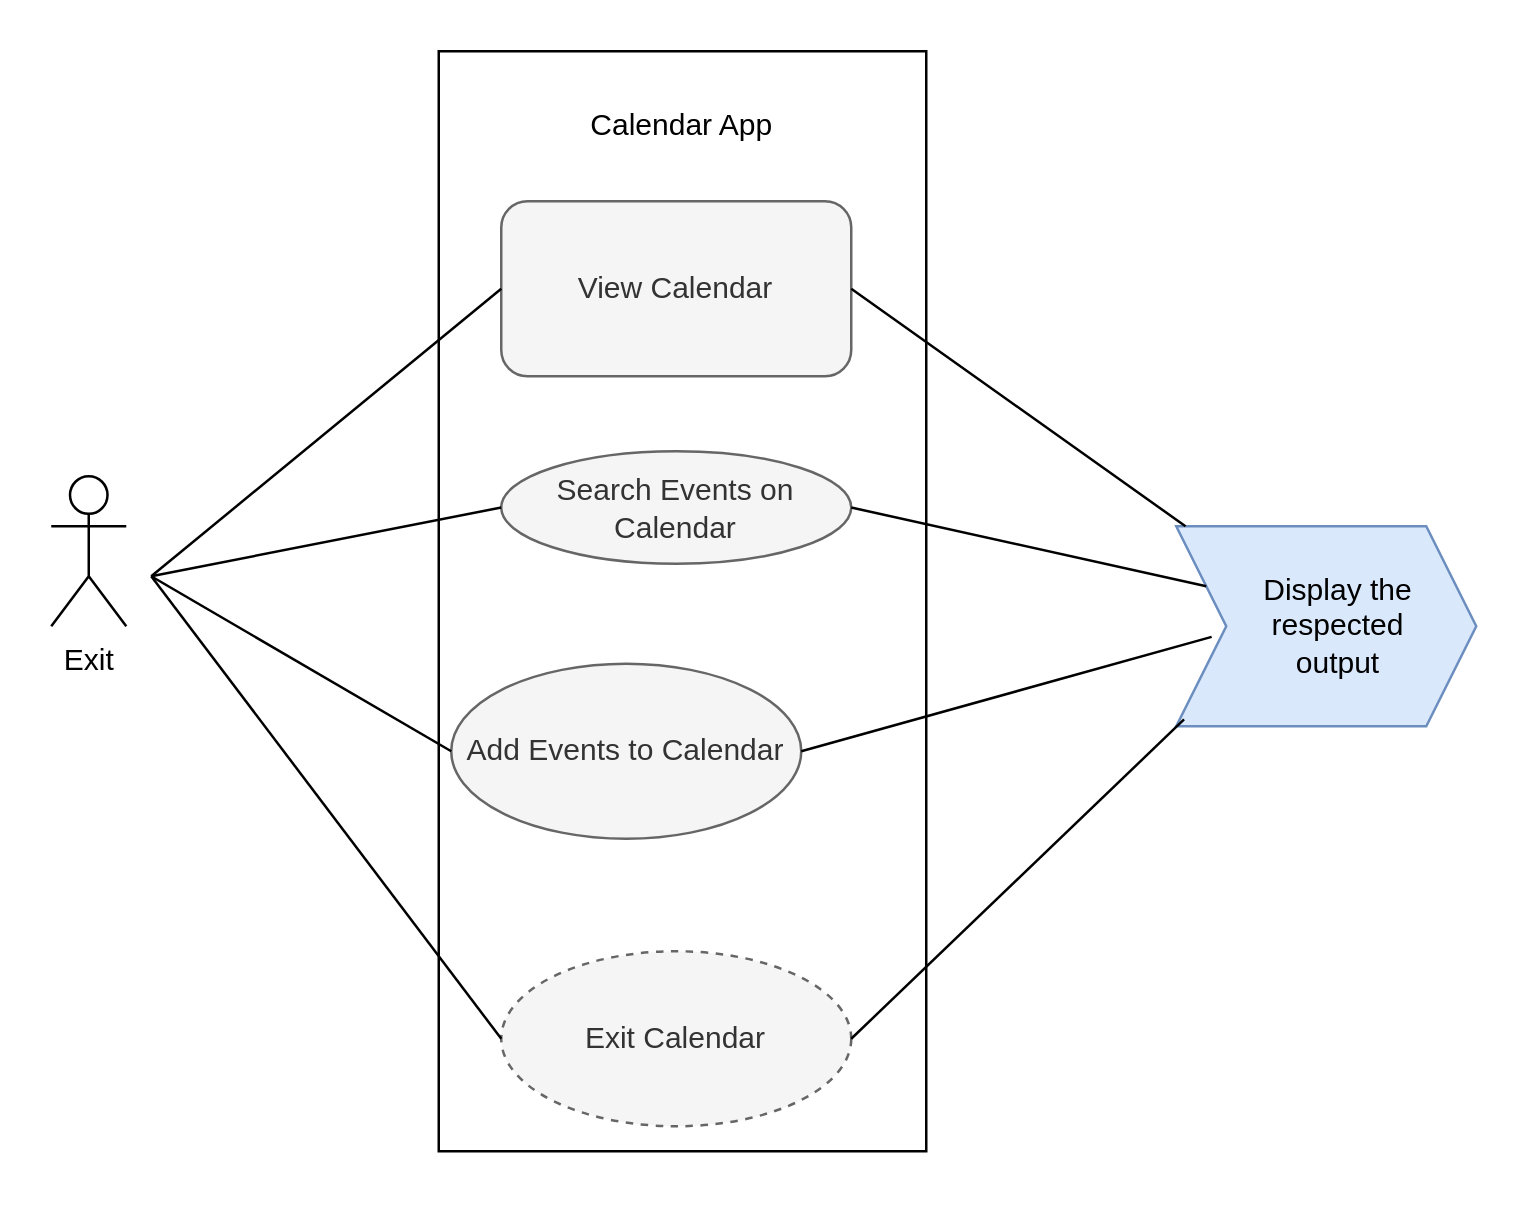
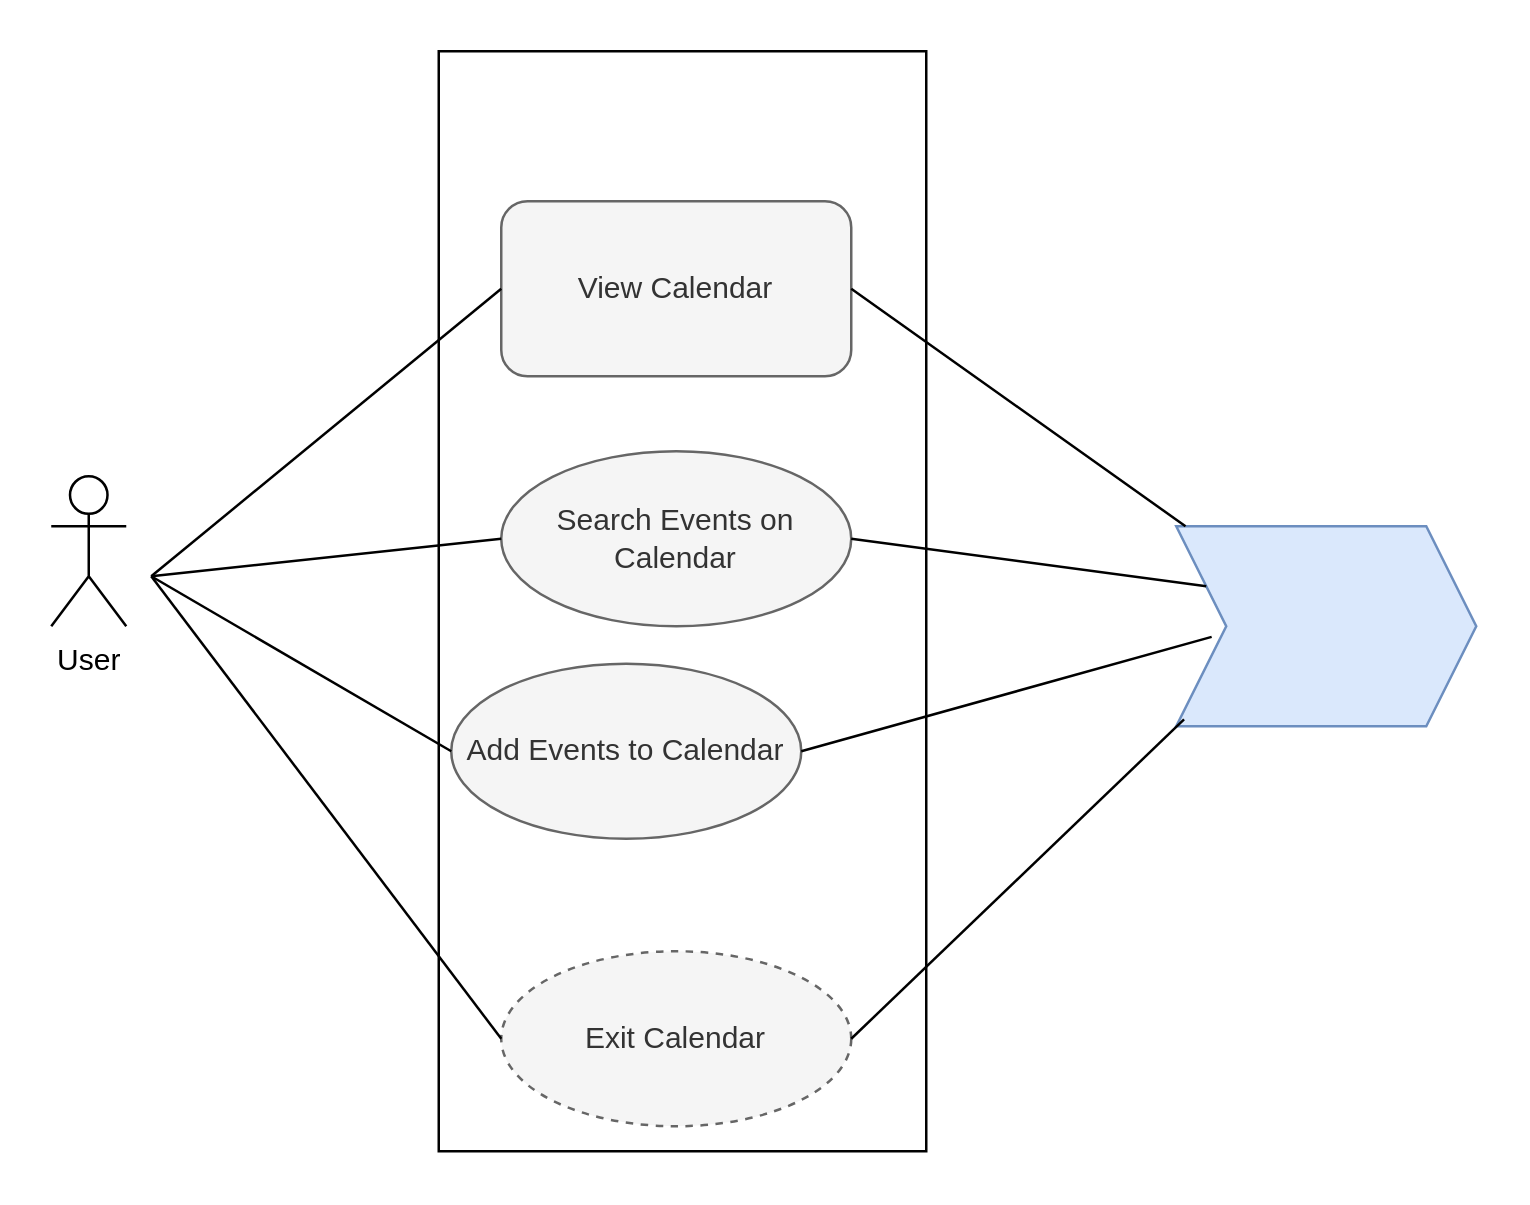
node "Calendar App": removed
node "Search Events on Calendar": size 350x113 -> 350x175
node "Display the respected output": removed
node "Exit": label "Exit" -> "User"
